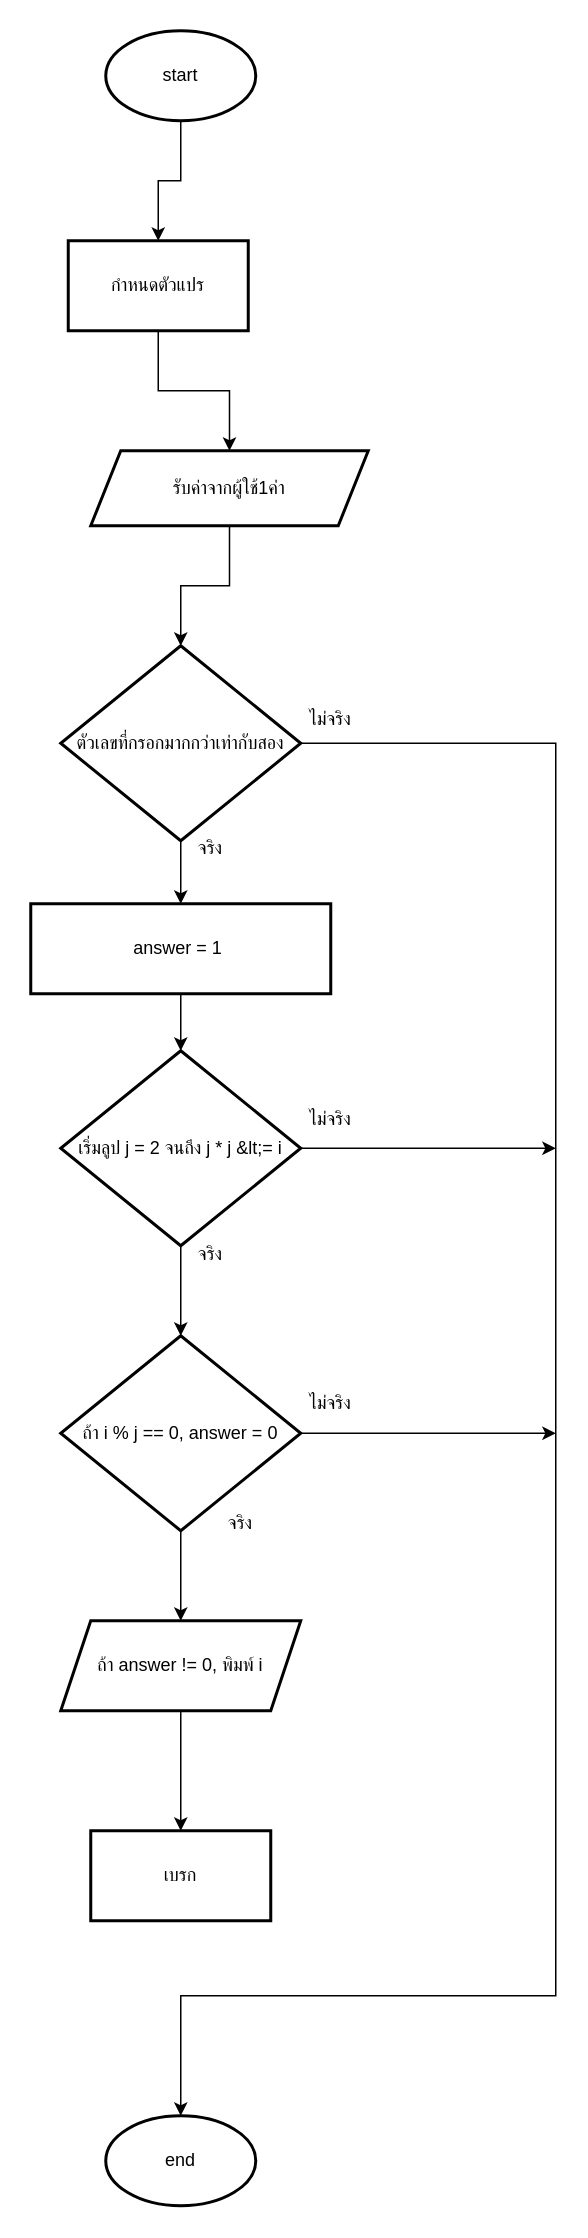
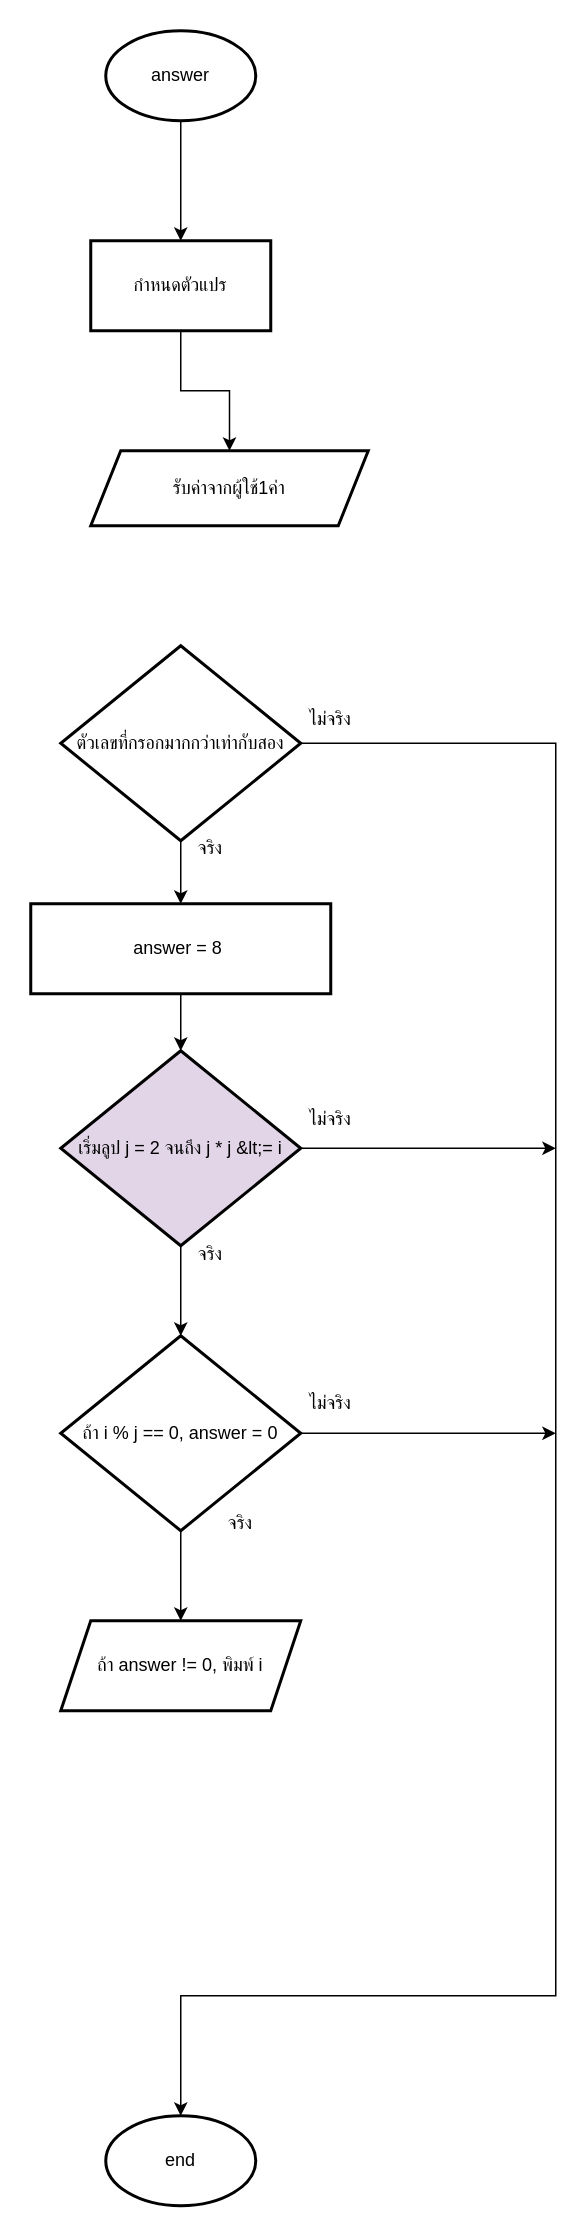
node "start": label "start" -> "answer"
node "กำหนดตัวแปร": moved (158, 286) -> (181, 286)
edge "รับค่าจากผู้ใช้1ค่า" -> "ตัวเลขที่กรอกมากกว่าเท่ากับสอง": removed
node "answer = 1": label "answer = 1" -> "answer = 8"
node "เริ่มลูป j = 2 จนถึง j * j &lt;= i": fillcolor #ffffff -> #e1d5e7
edge "ถ้า answer != 0, พิมพ์ i" -> "เบรก": removed
node "เบรก": removed
